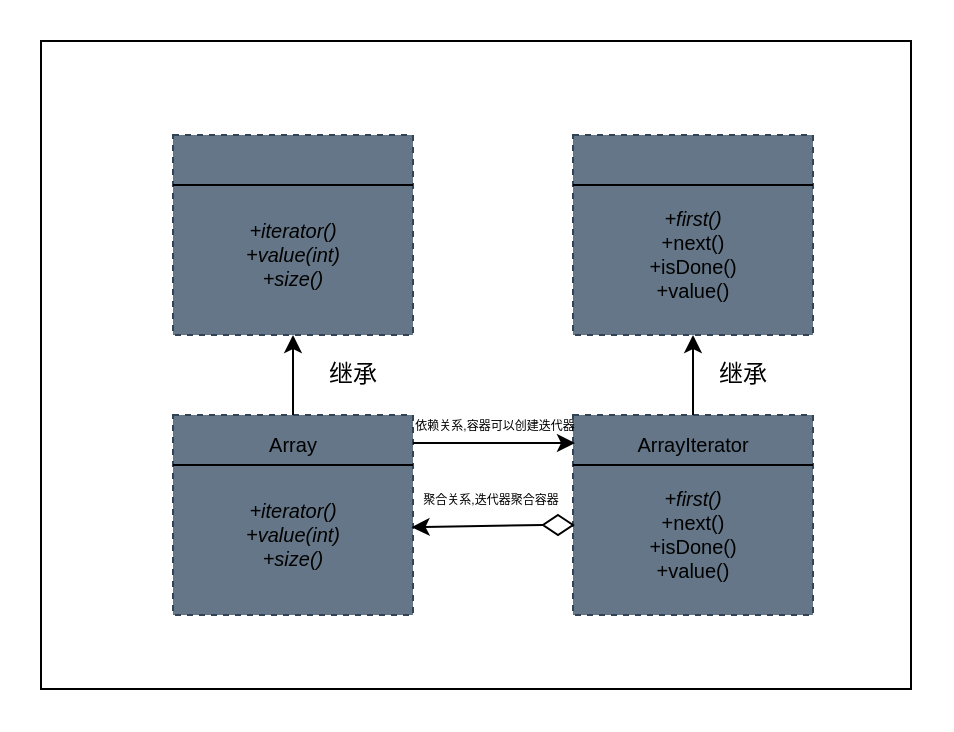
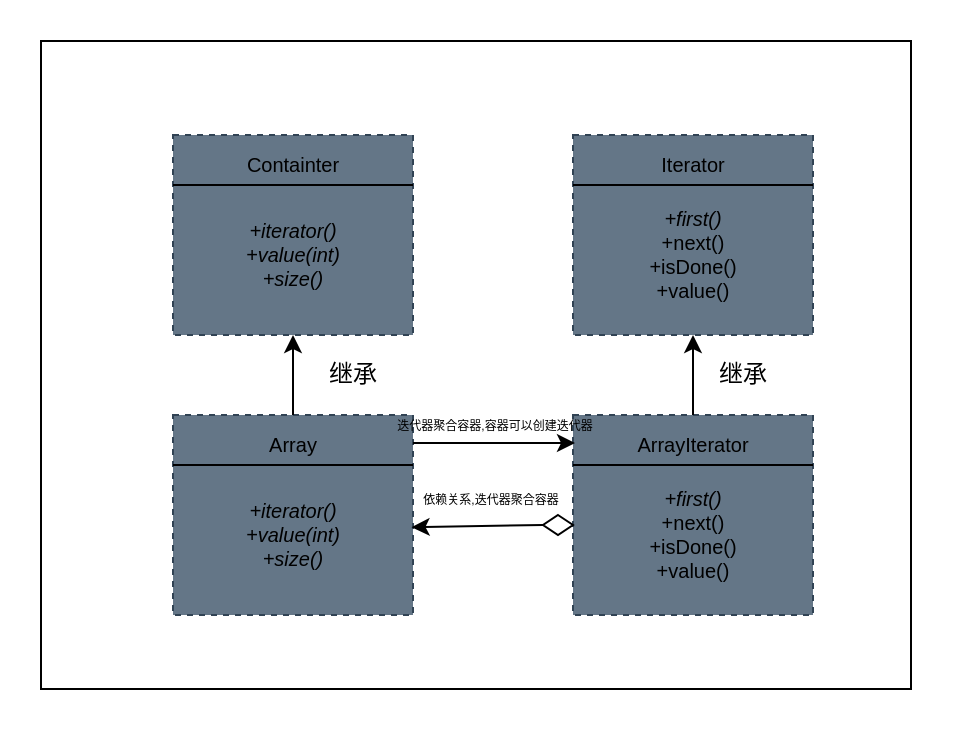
node "Containter": added
node "Iterator": added
node "依赖关系,容器可以创建迭代器": label "依赖关系,容器可以创建迭代器" -> "迭代器聚合容器,容器可以创建迭代器"
node "聚合关系,迭代器聚合容器": label "聚合关系,迭代器聚合容器" -> "依赖关系,迭代器聚合容器"
